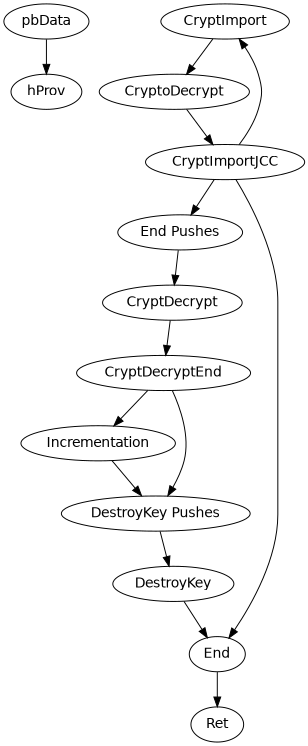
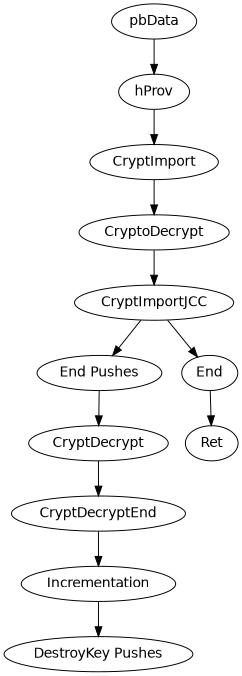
edge "CryptImportJCC" -> "CryptImport": now "hProv" -> "CryptImport"
edge "CryptDecryptEnd" -> "DestroyKey Pushes": removed
node "DestroyKey": removed
